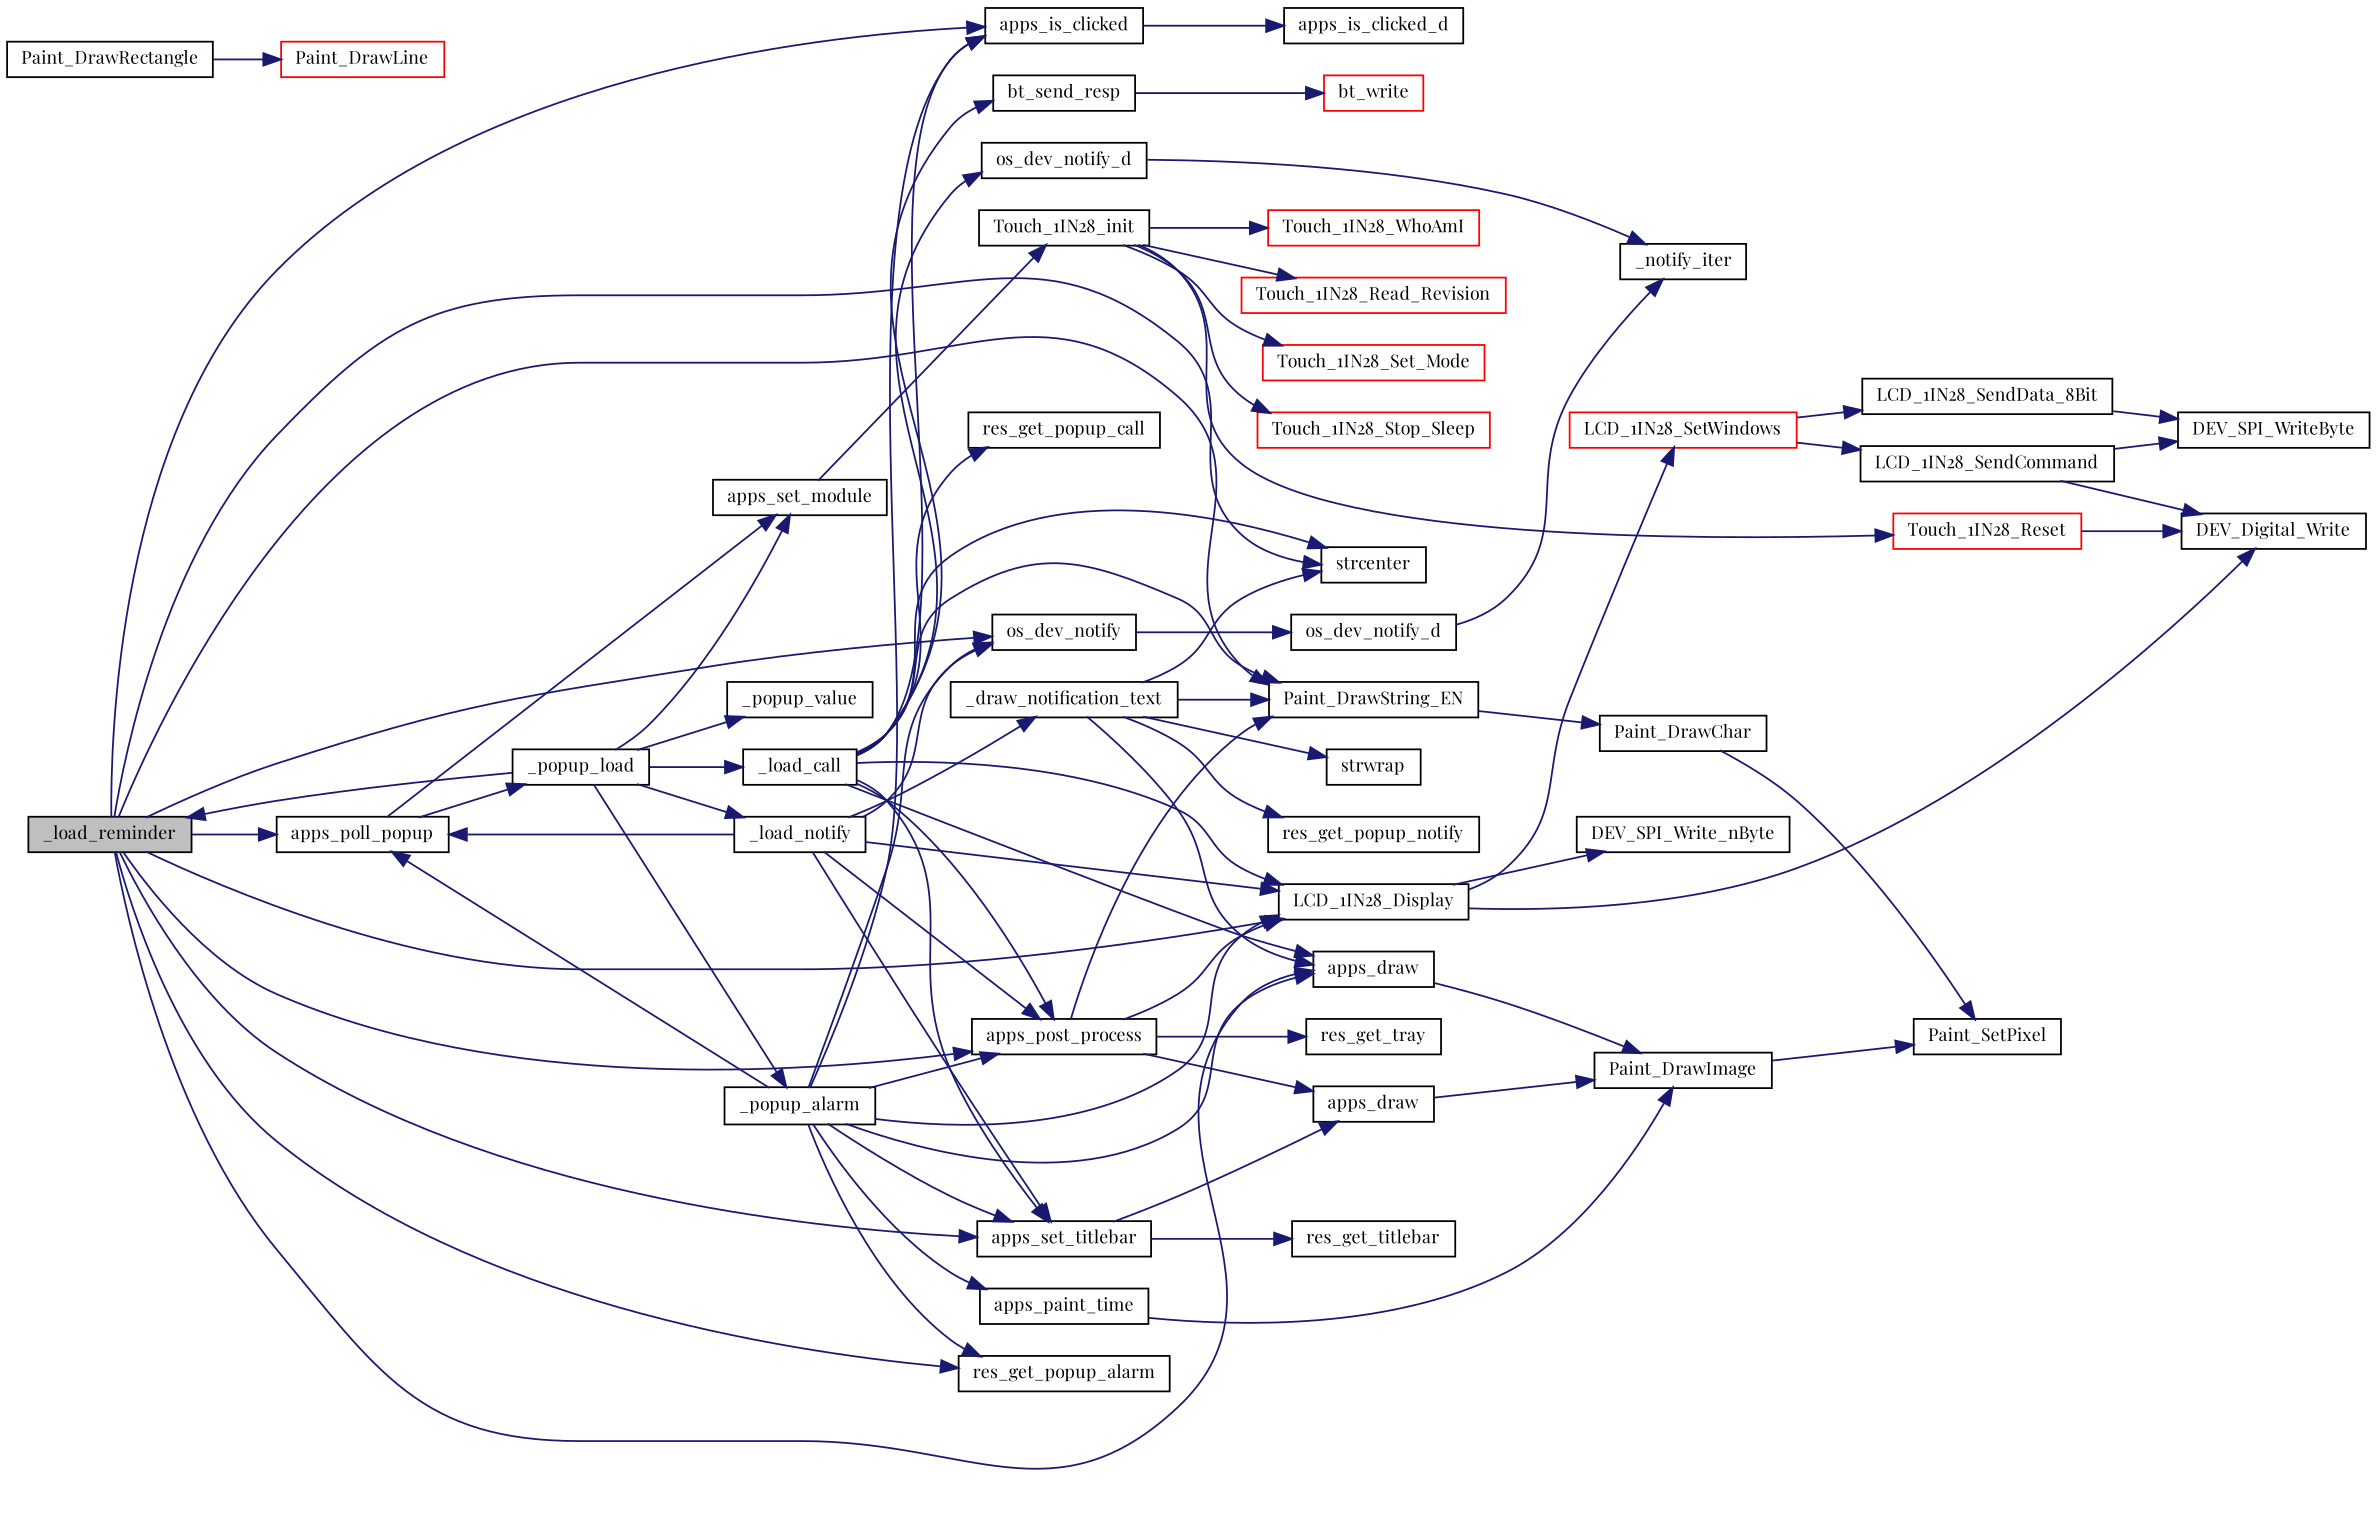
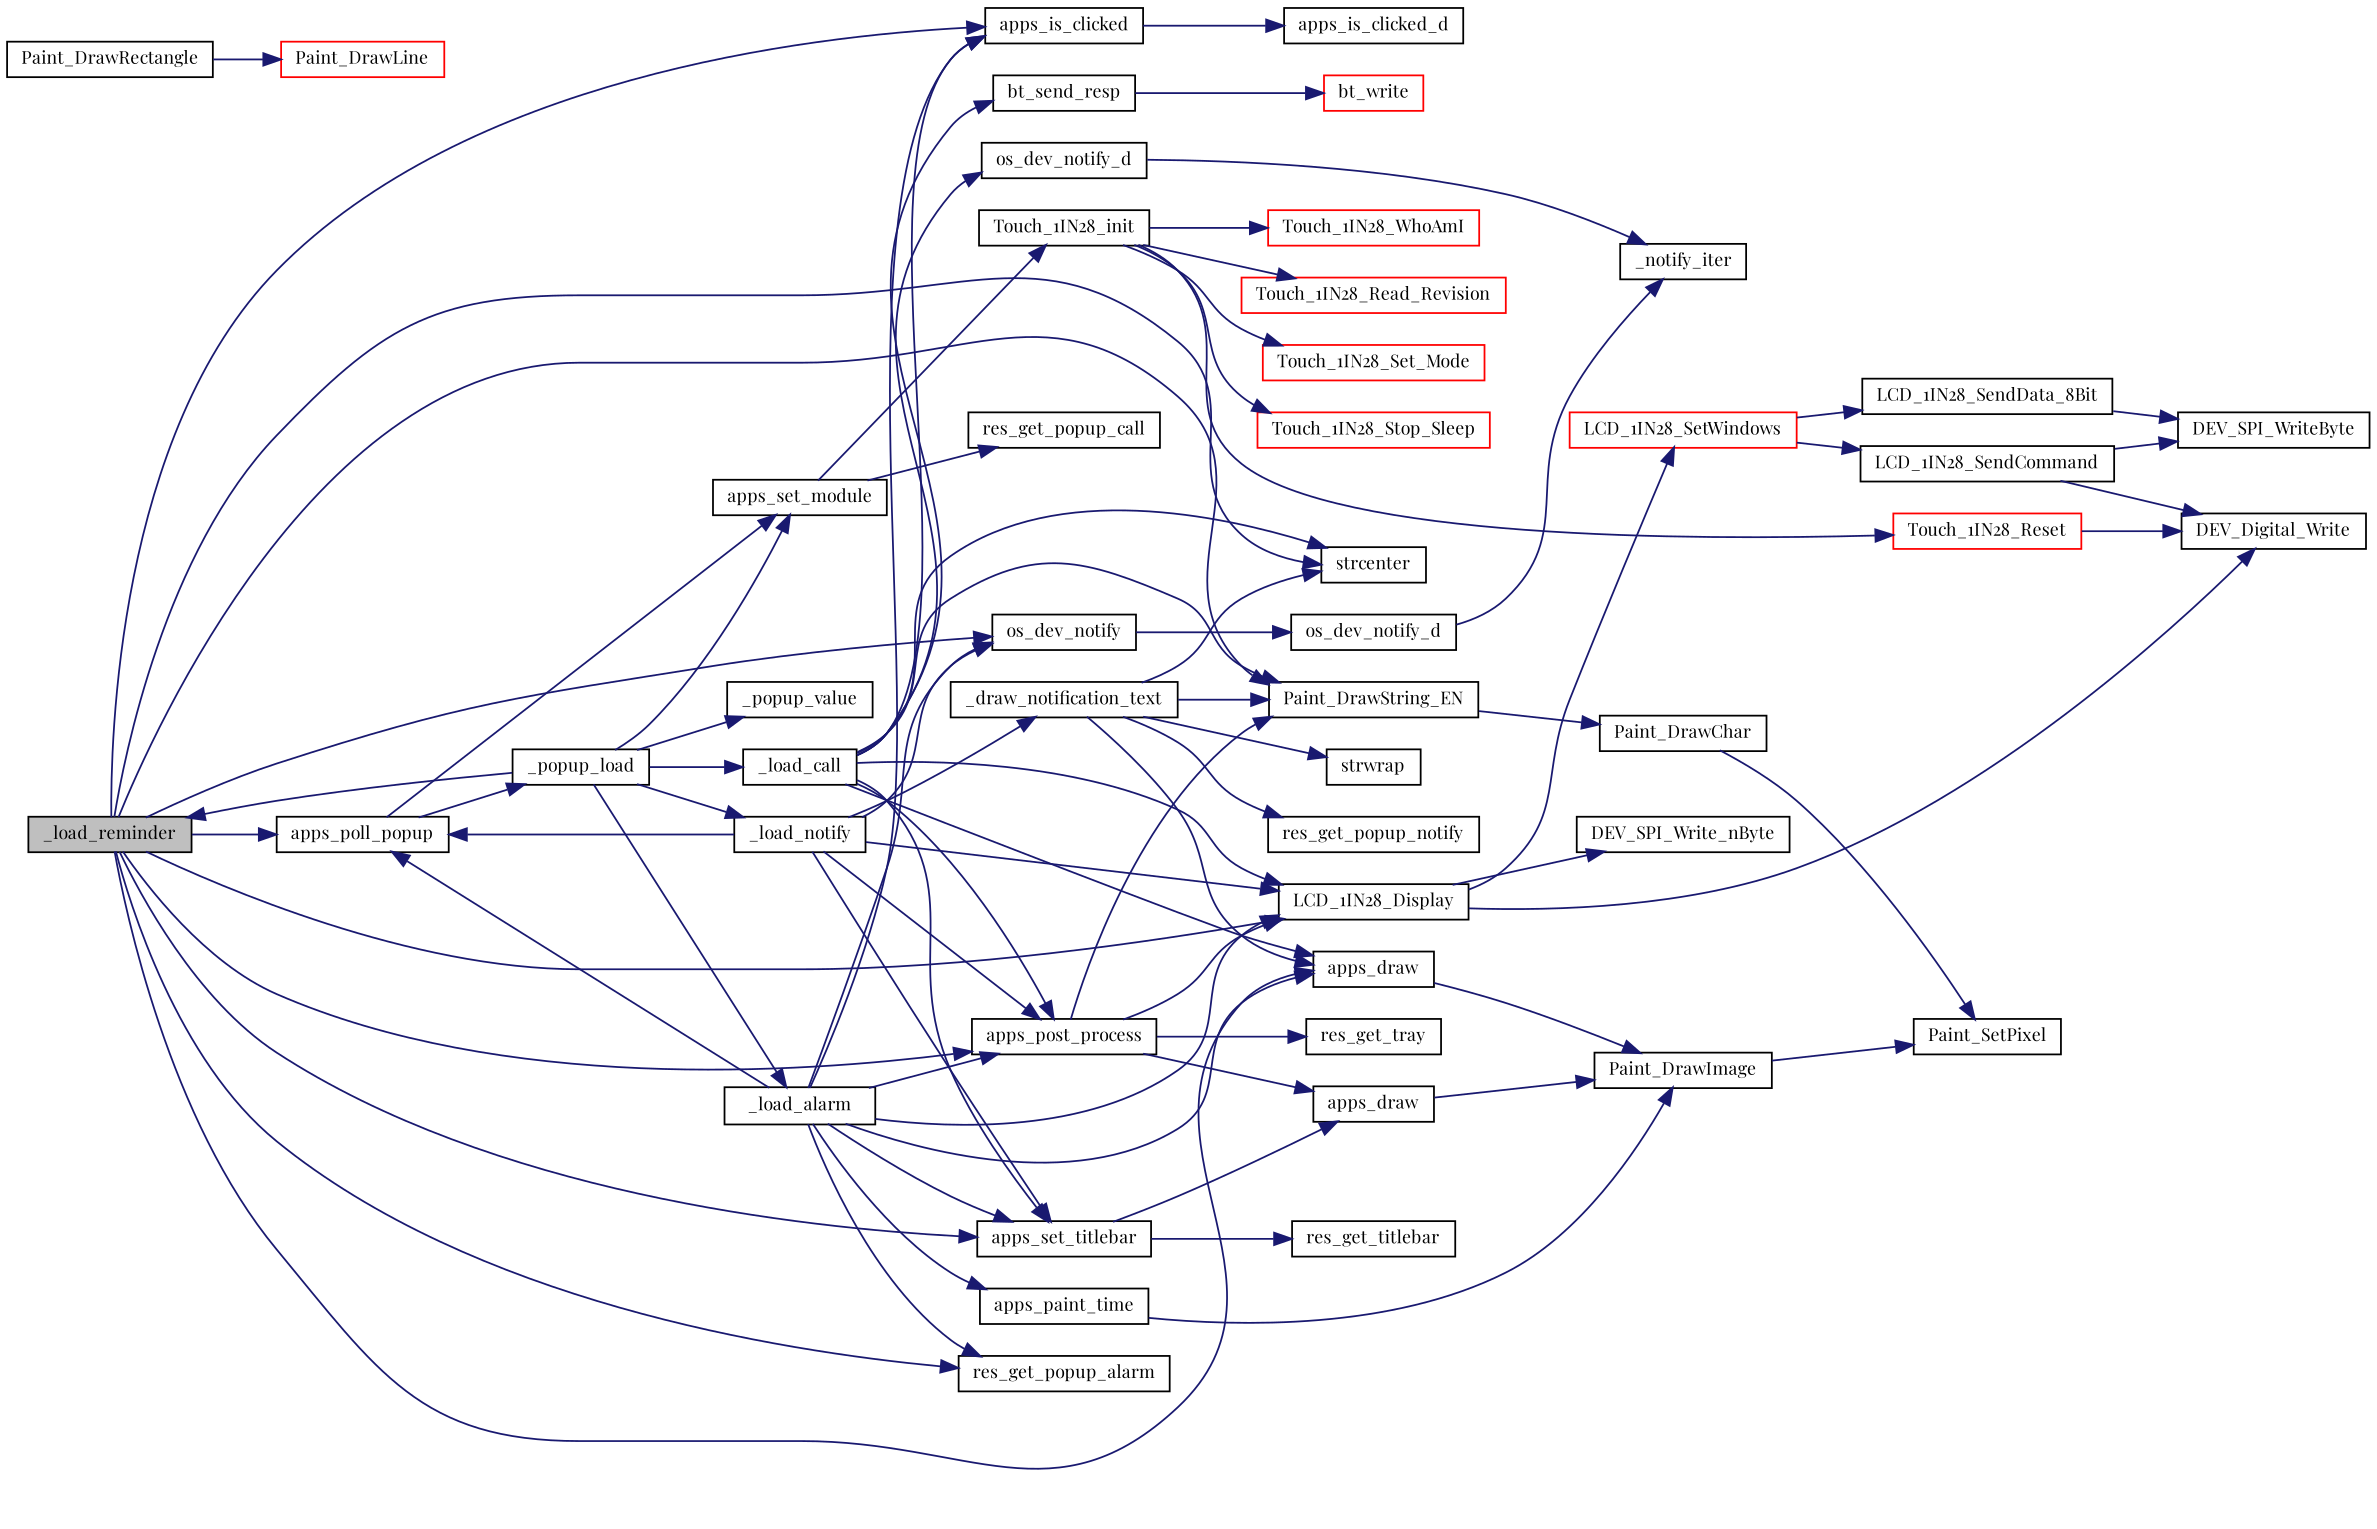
edge "_load_call" -> "res_get_popup_call": now "apps_set_module" -> "res_get_popup_call"
node "_popup_alarm": label "_popup_alarm" -> "_load_alarm"
